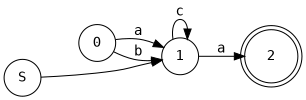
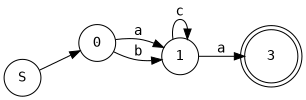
node "2": label "2" -> "3"
edge "S" -> "1": now "S" -> "0"
